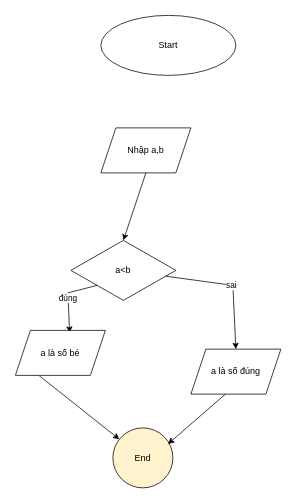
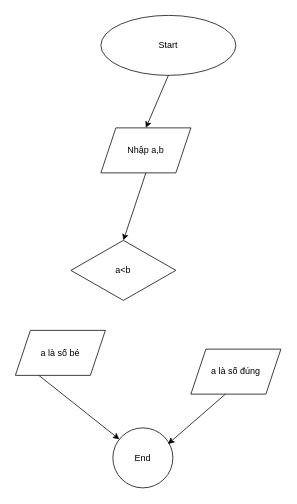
edge "Start" -> "Nhập a,b": added
edge "a<b" -> "a là số đúng": removed, label "sai"
edge "a<b" -> "a là số bé": removed, label "đúng"
node "End": fillcolor #fff2cc -> #ffffff
